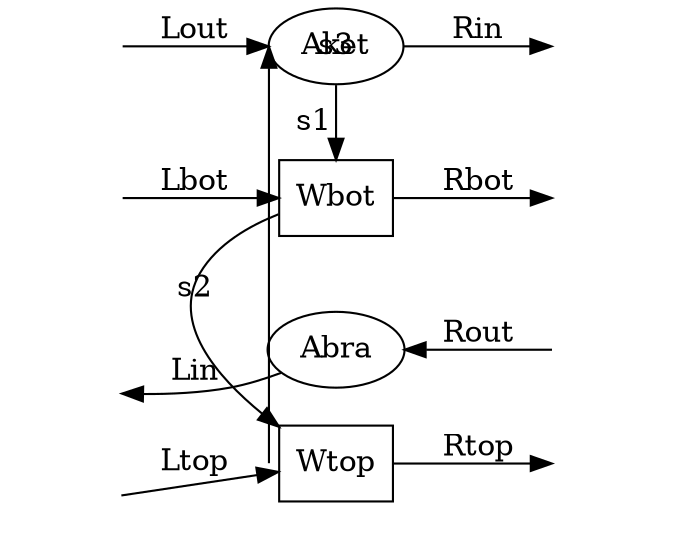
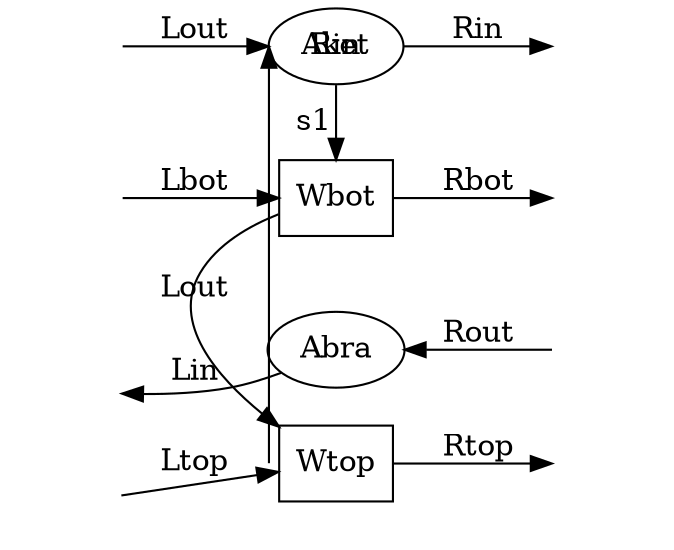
edge "Wtop" -> "Aket": label "s3" -> "Rin"
edge "Wbot" -> "Wtop": label "s2" -> "Lout"
